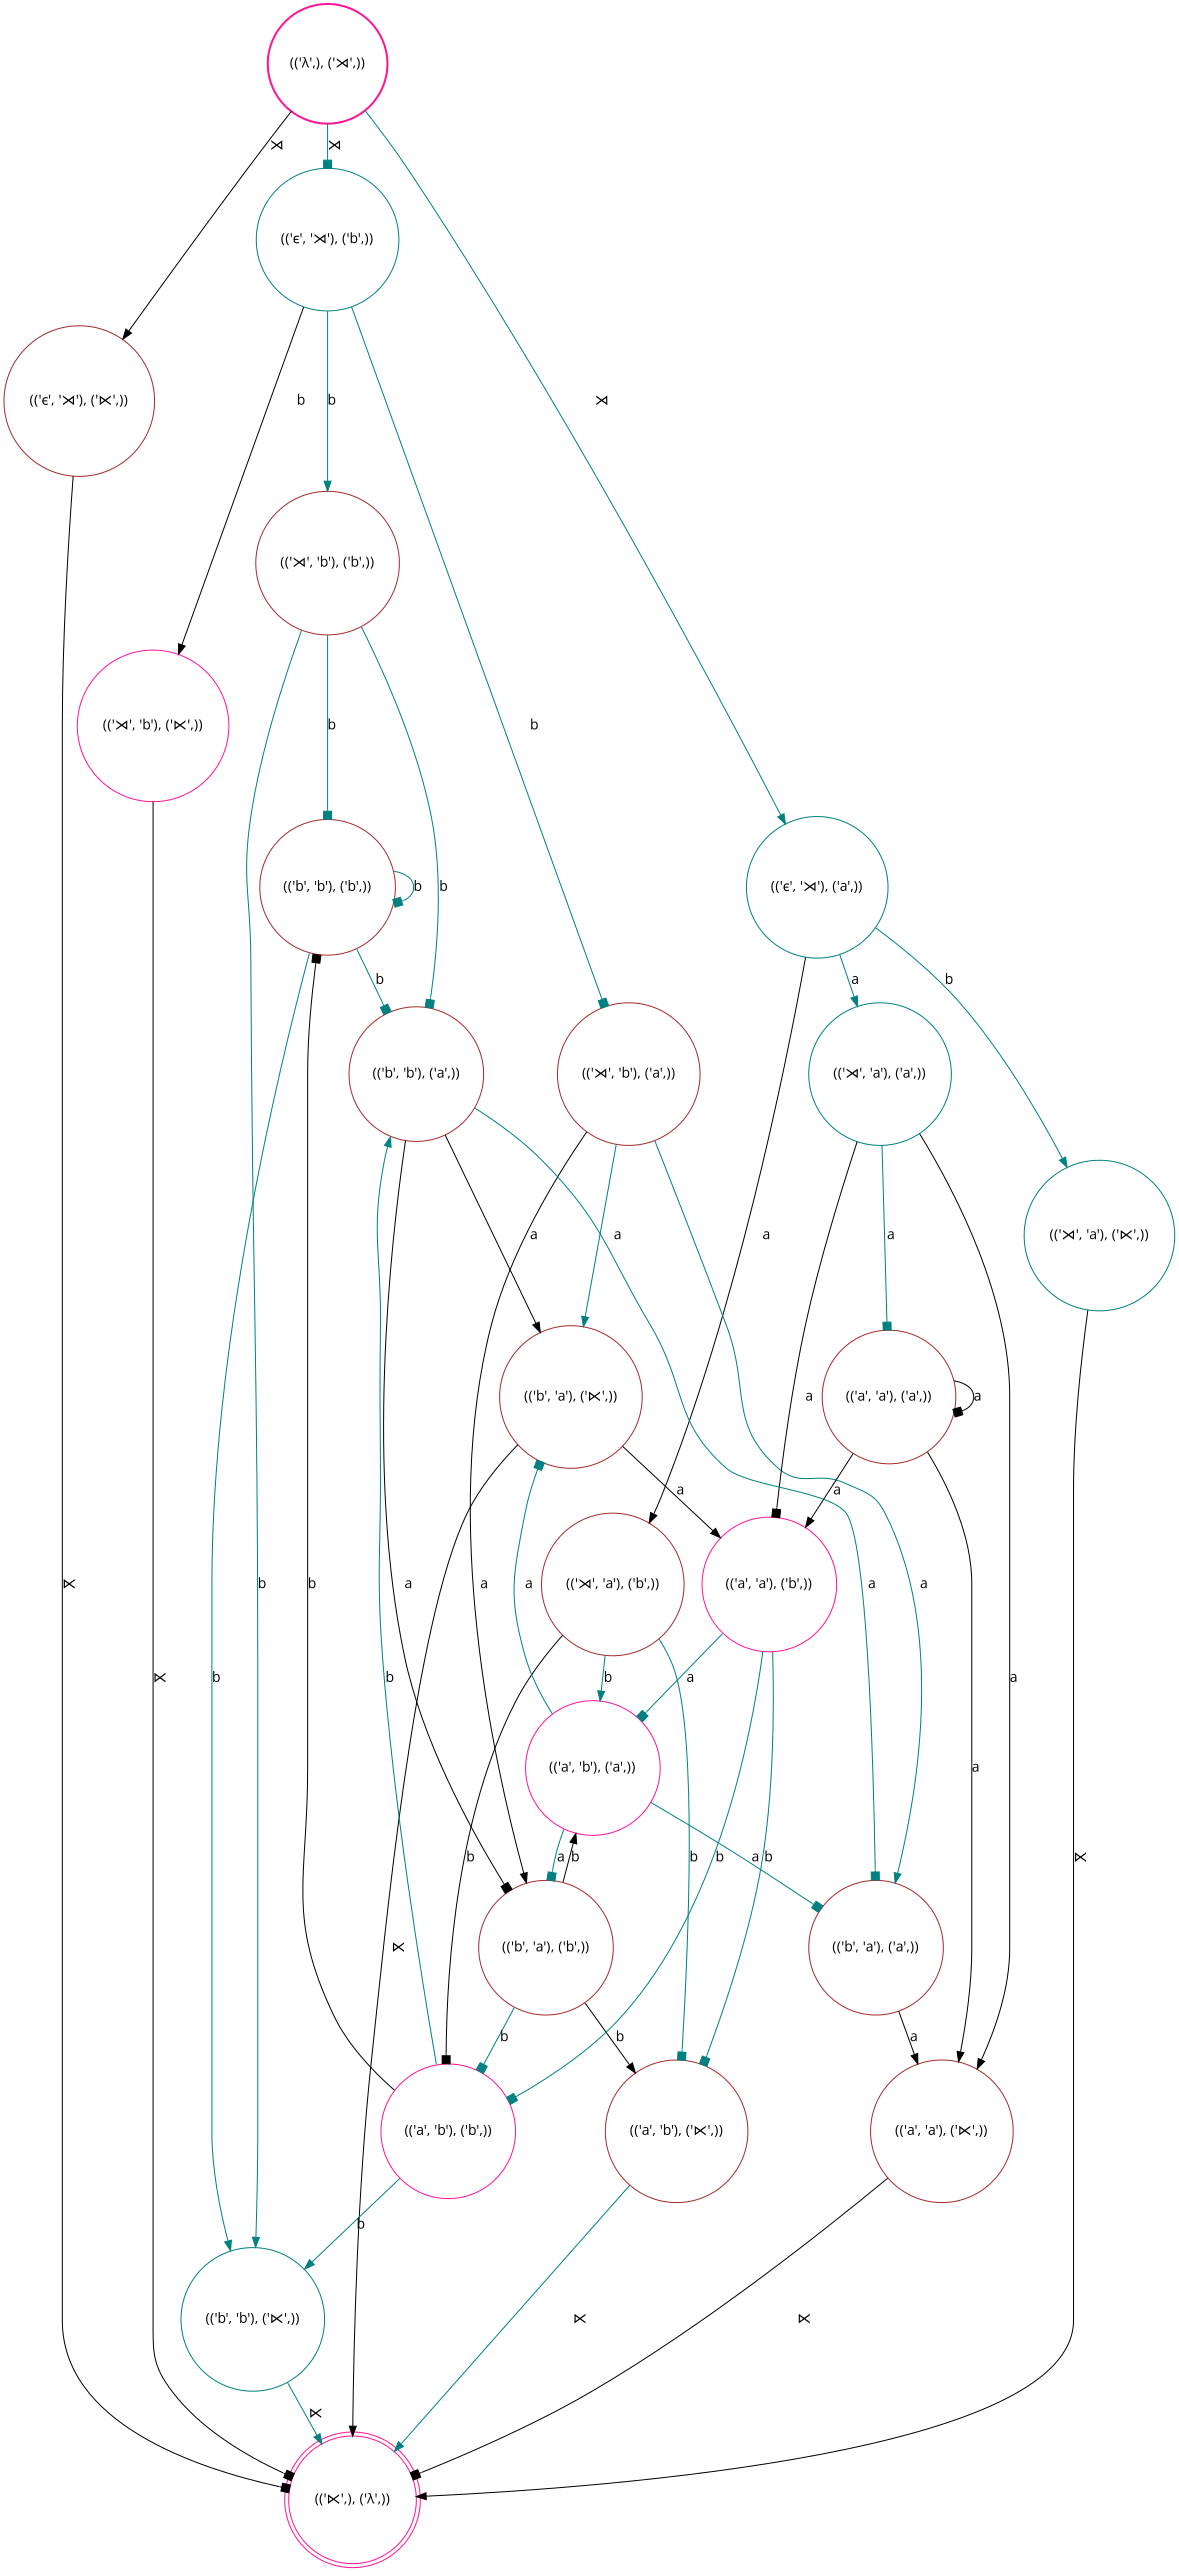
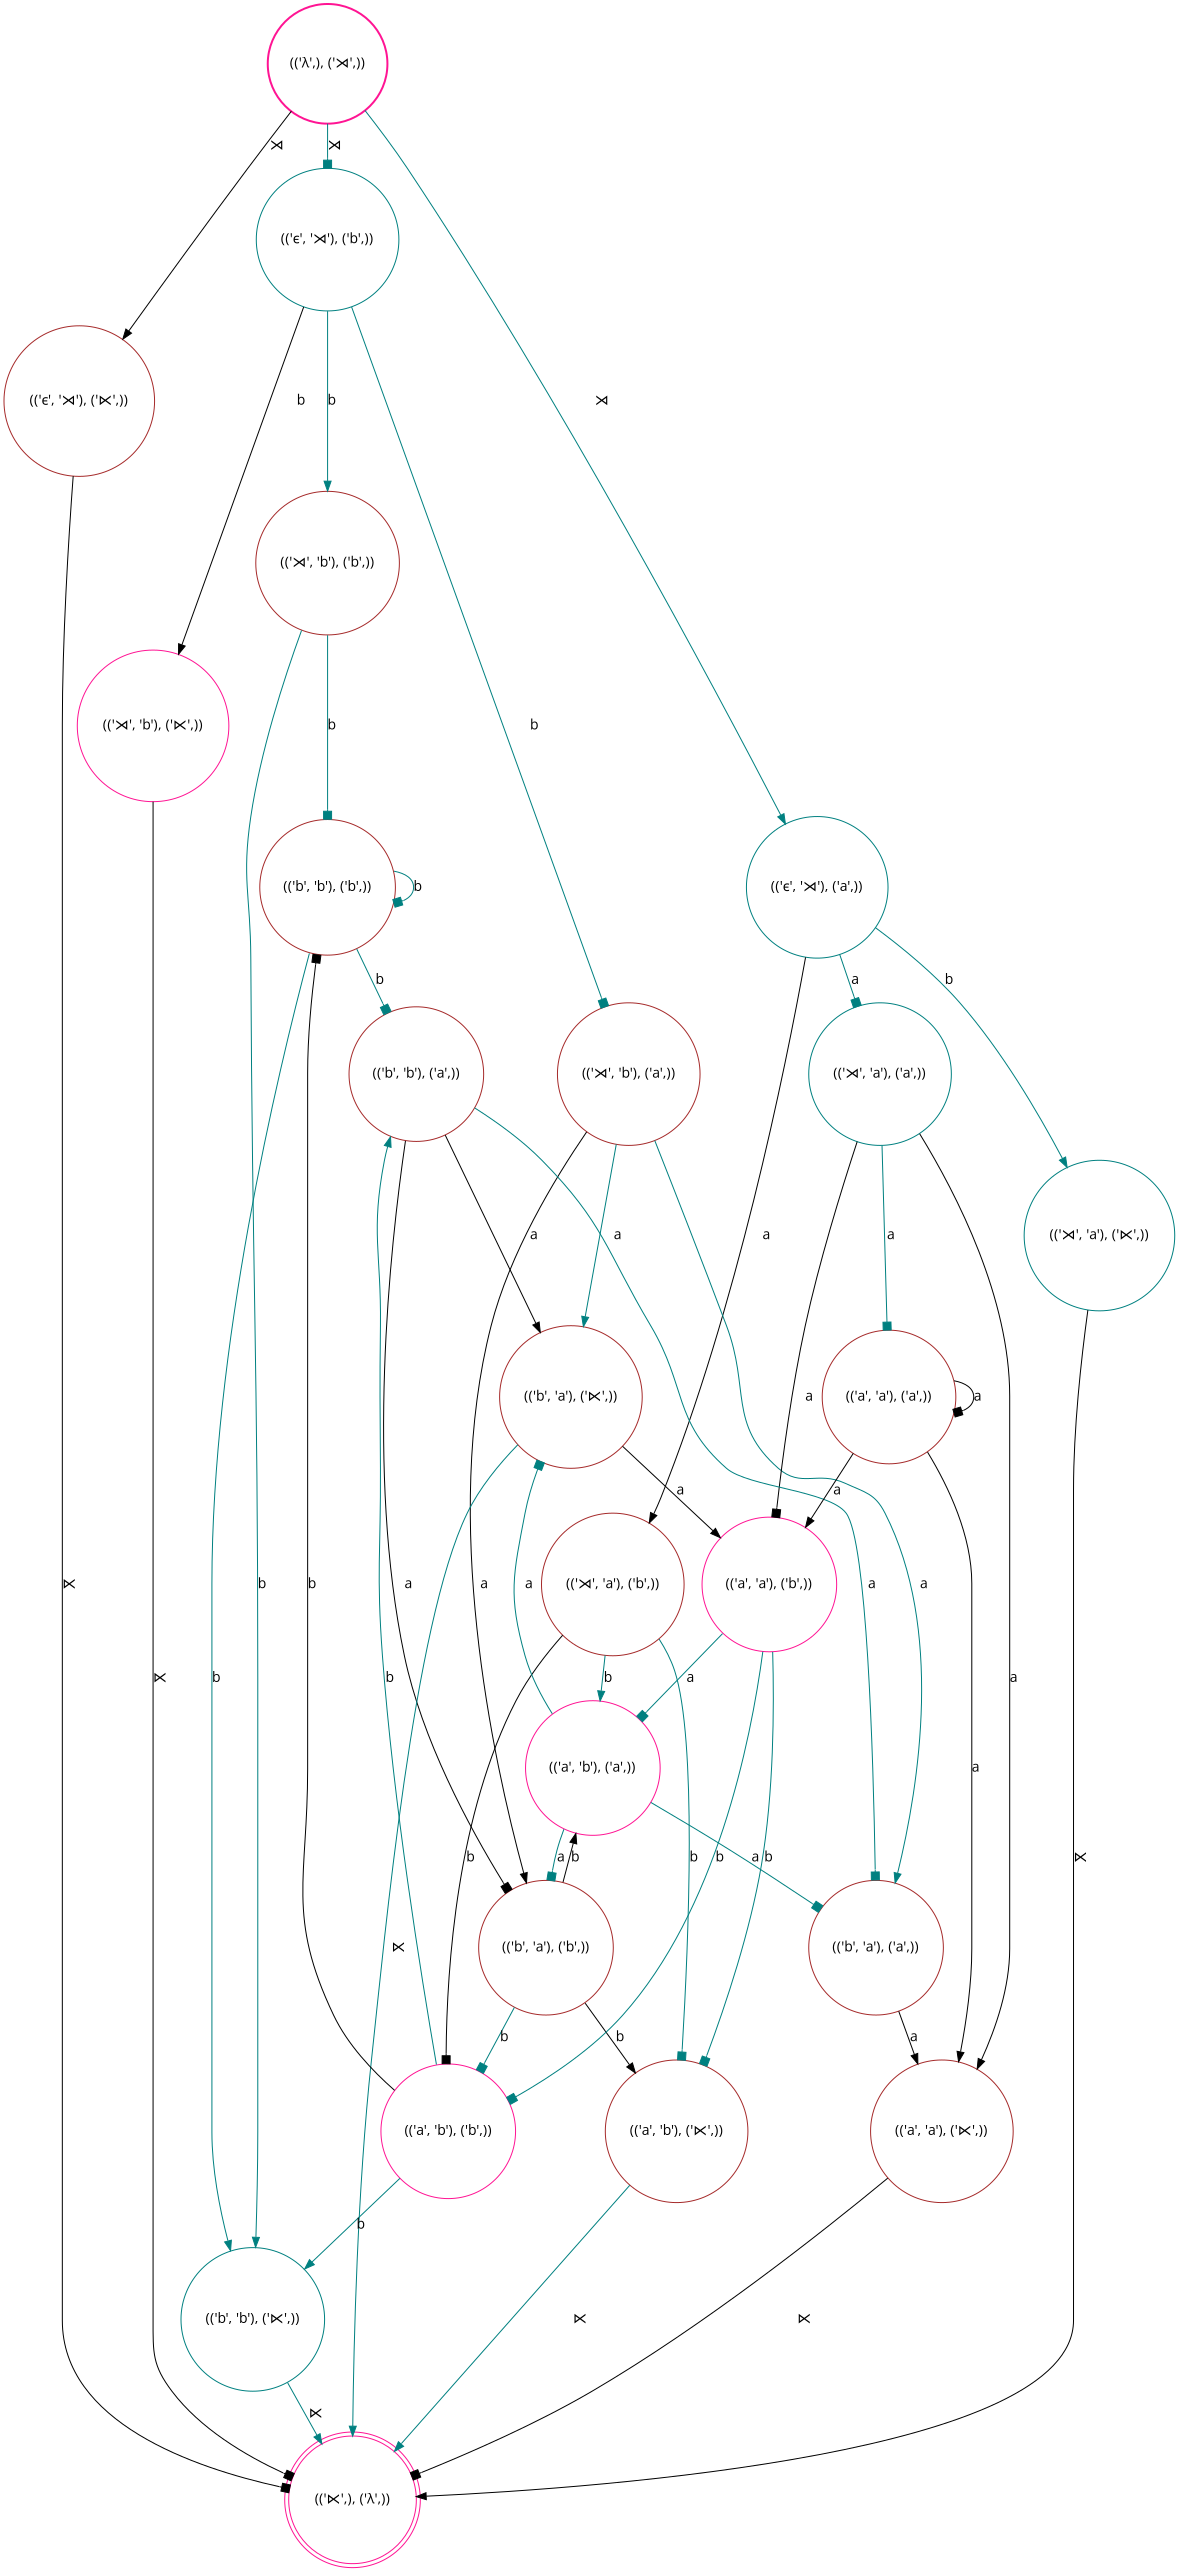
edge "(('⋊', 'b'), ('b',))" -> "(('b', 'b'), ('a',))": removed, label "b"
edge "(('ϵ', '⋊'), ('a',))" -> "(('⋊', 'a'), ('a',))": arrowhead normal -> box
edge "(('b', 'a'), ('⋉',))" -> "(('⋉',), ('λ',))": color black -> teal
